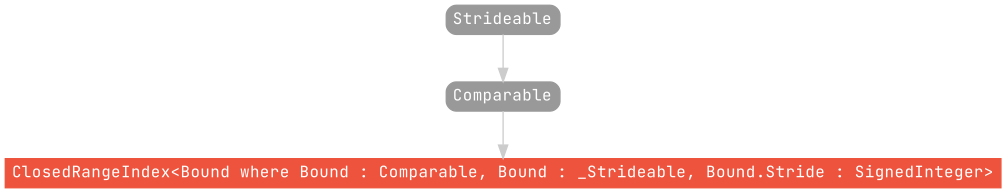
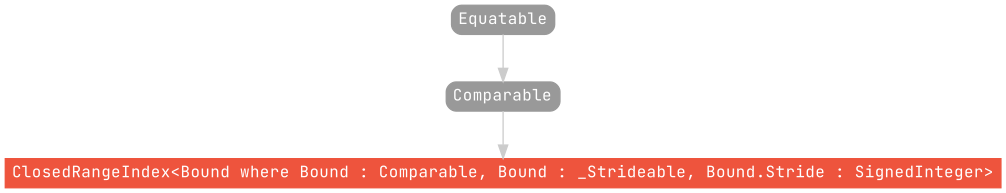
node "Strideable": label "Strideable" -> "Equatable"
